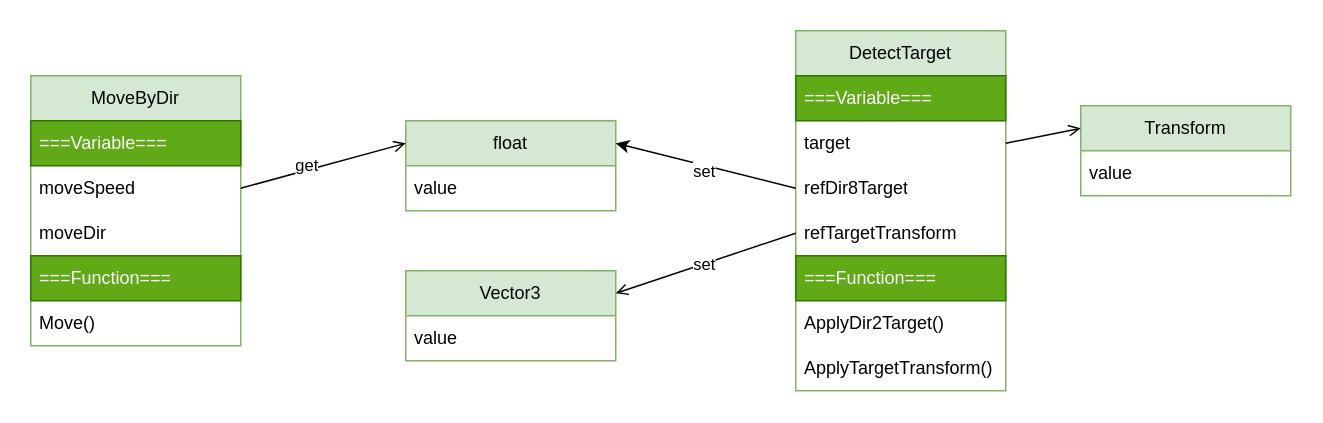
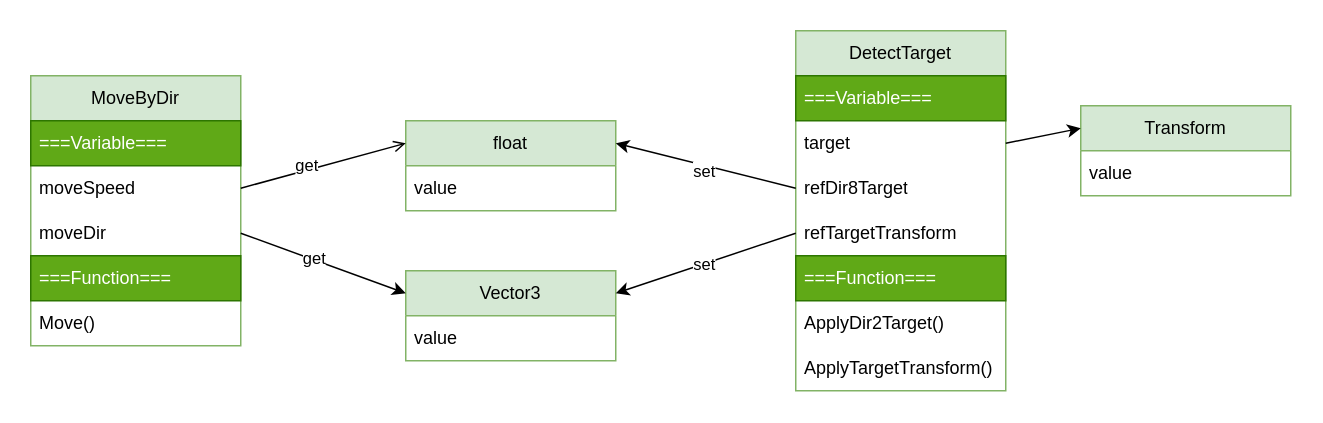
edge "target" -> "Transform": arrowhead open -> classic
edge "moveDir" -> "Vector3": added, label "get"
edge "refTargetTransform" -> "Vector3": arrowhead open -> classic
